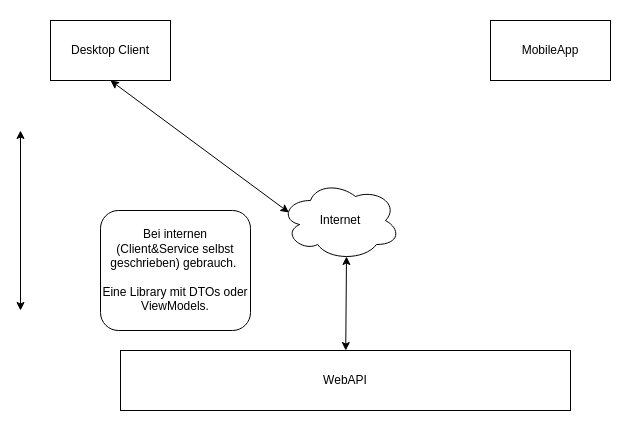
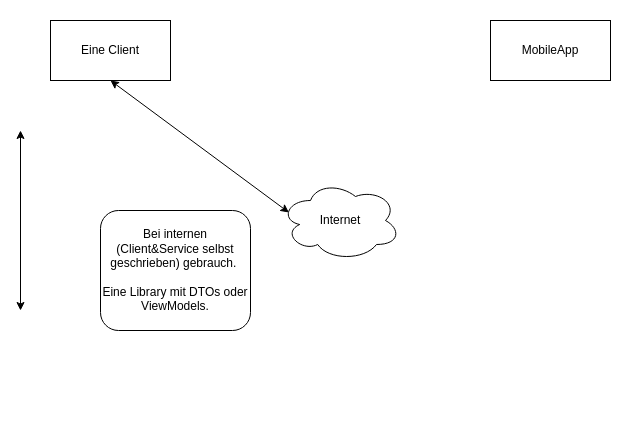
node "Desktop Client": label "Desktop Client" -> "Eine Client"
edge "Internet" -- "WebAPI": removed
node "WebAPI": removed
